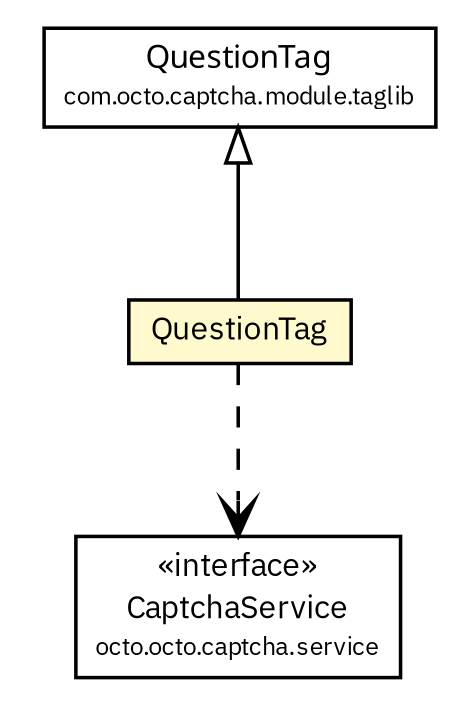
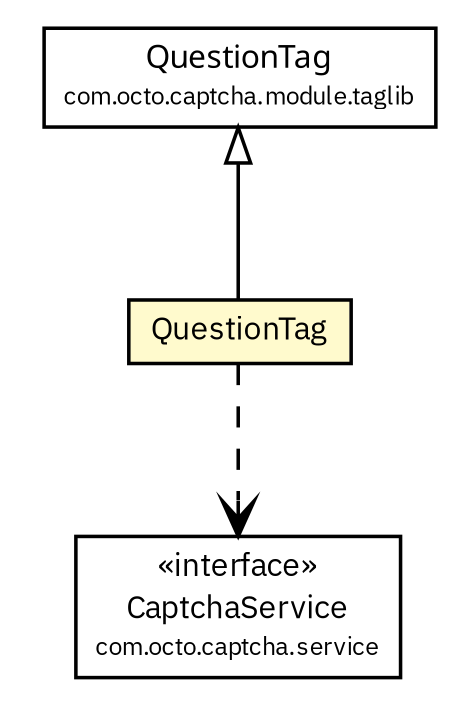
node "CaptchaService": text "octo.octo.captcha.service" -> "com.octo.captcha.service"
